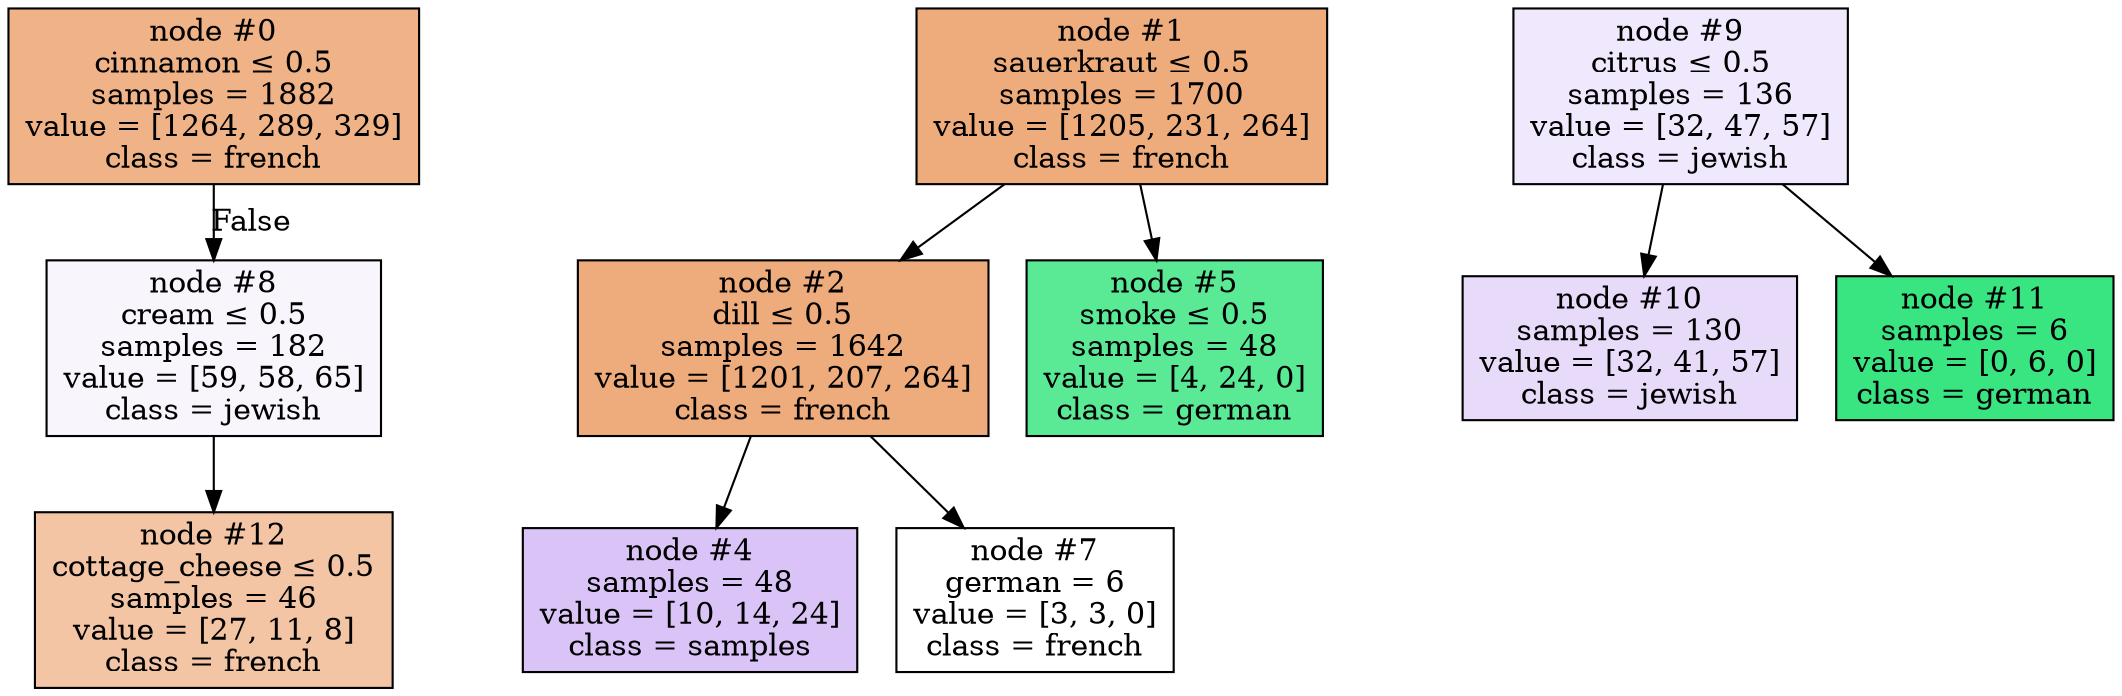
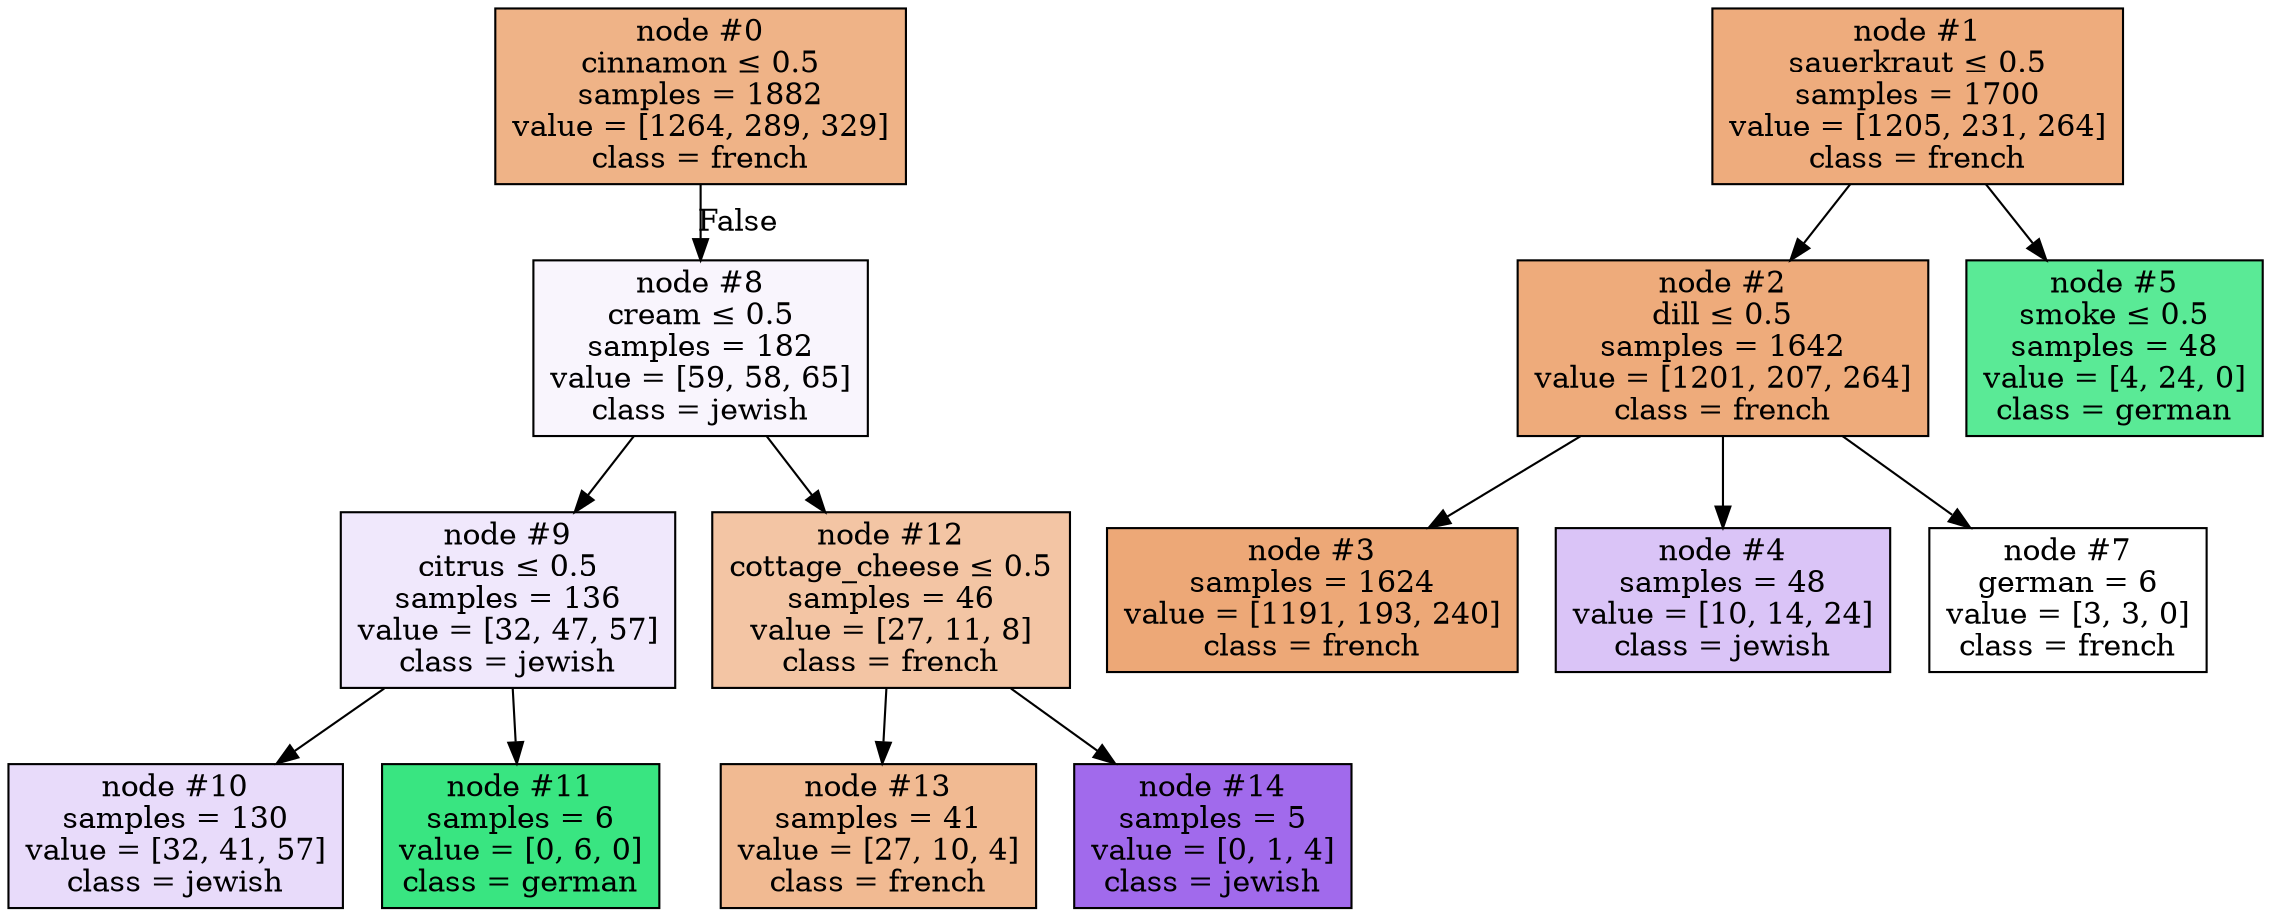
edge "node #8" -> "node #9": added
node "node #3": added
node "node #4": text "class = samples" -> "class = jewish"
node "node #13": added
node "node #14": added
